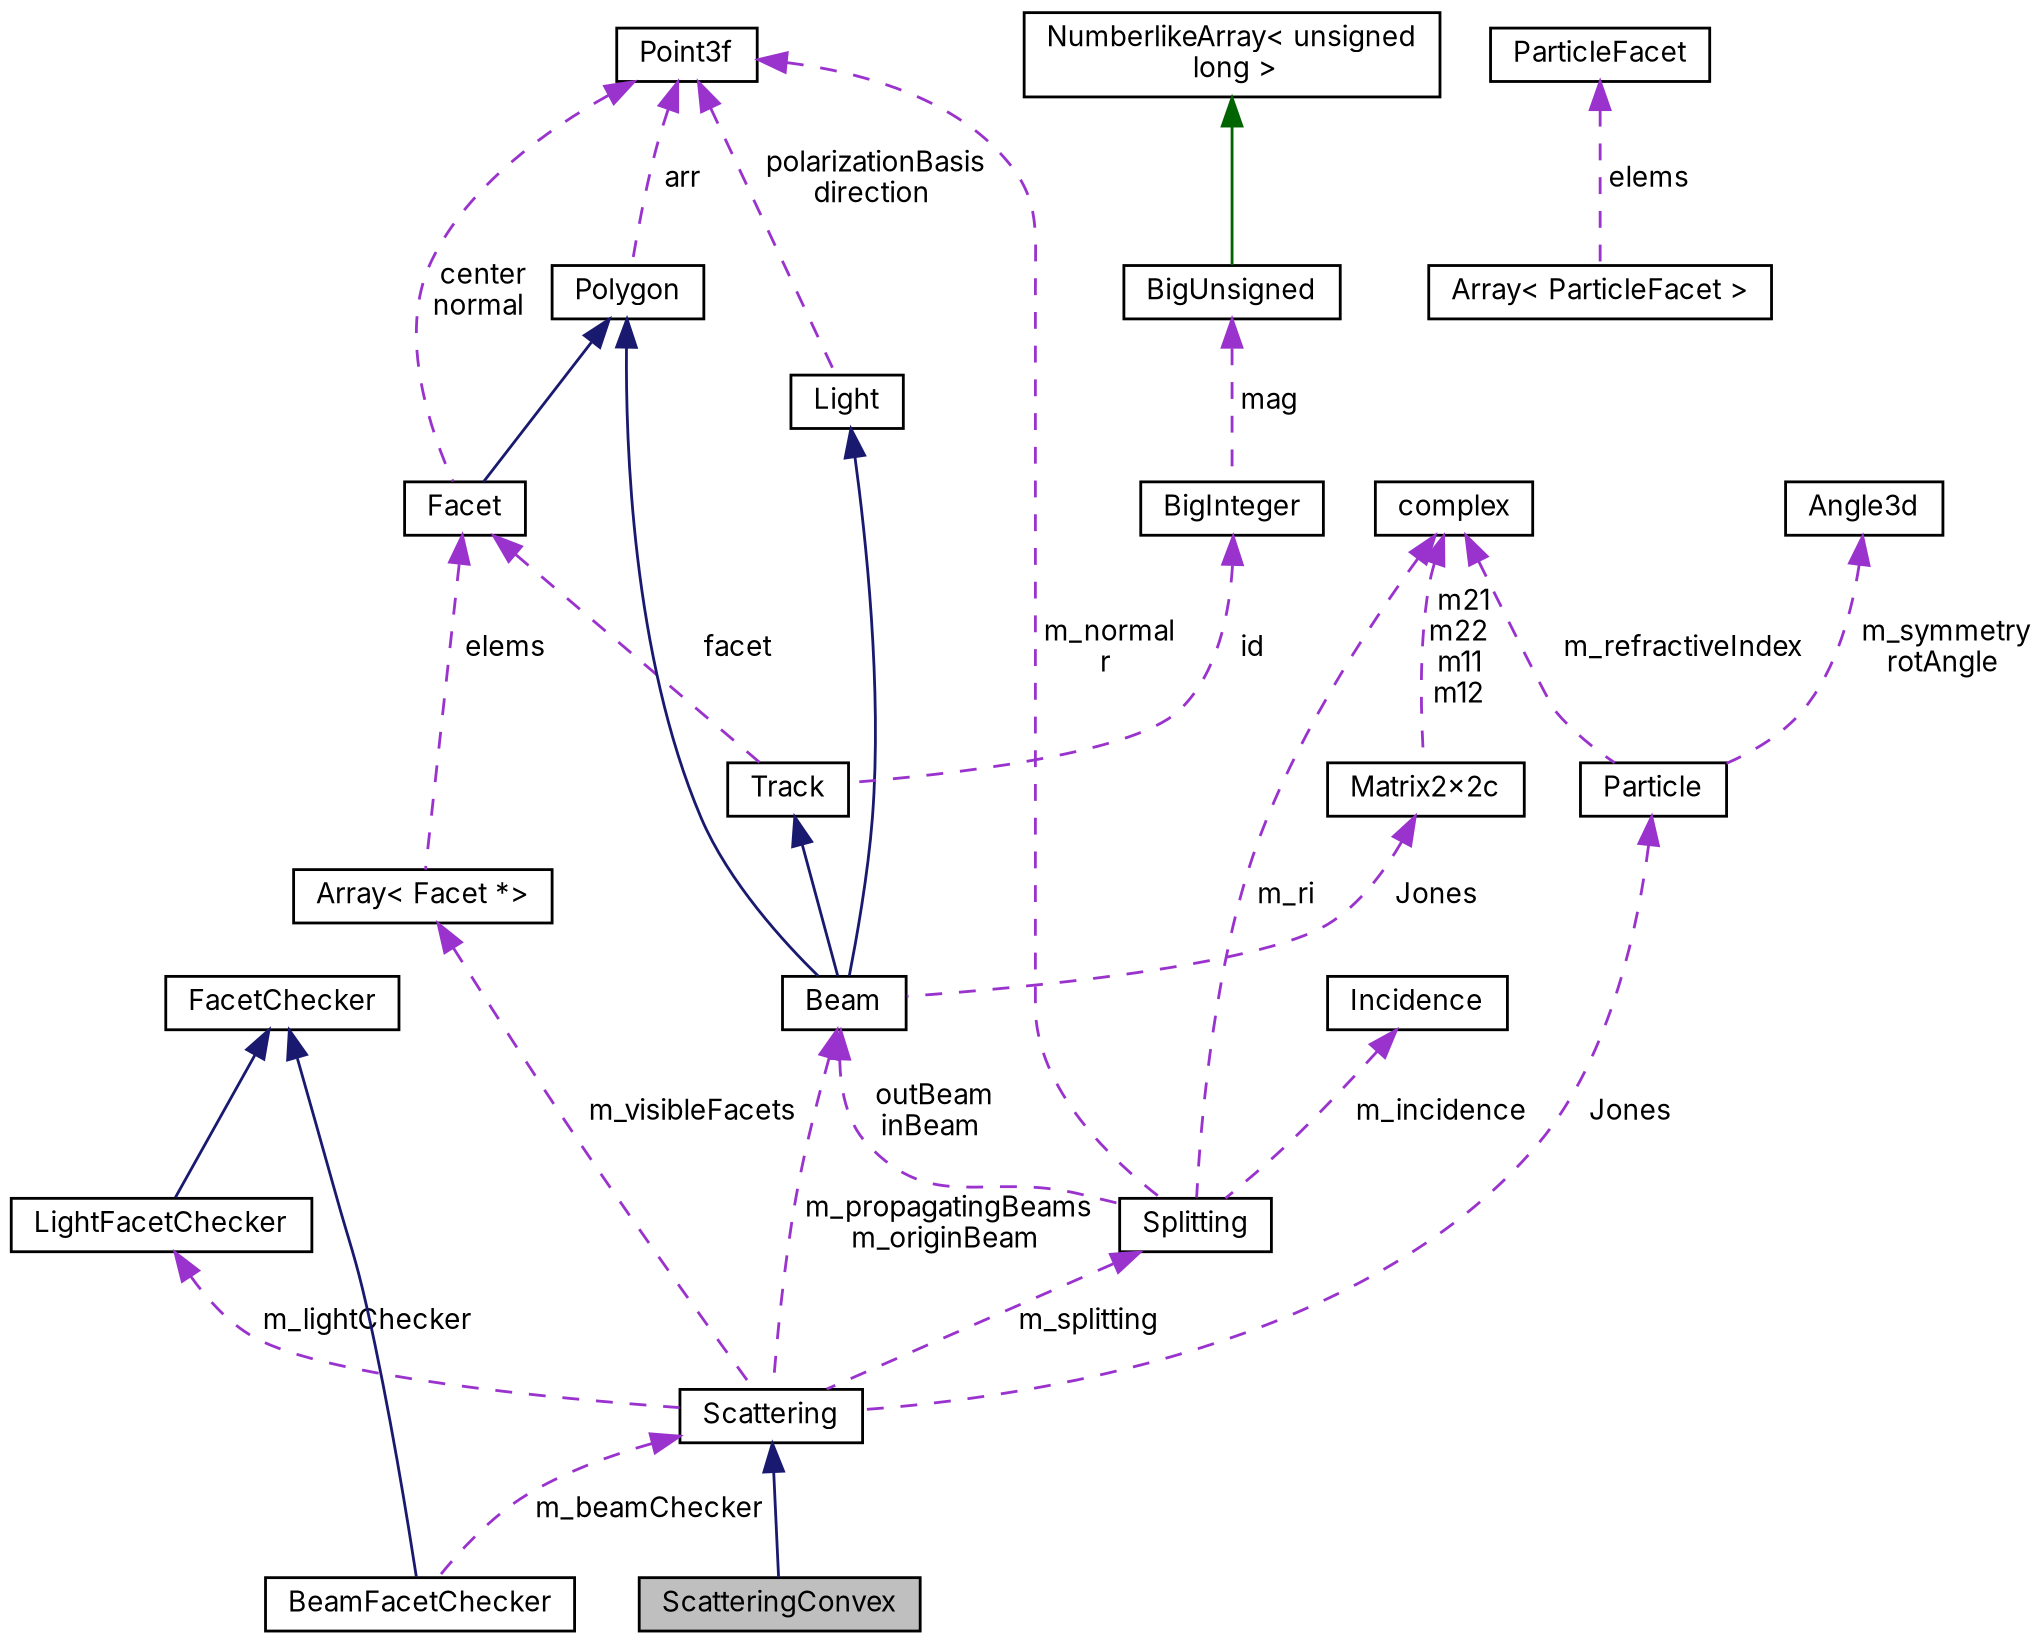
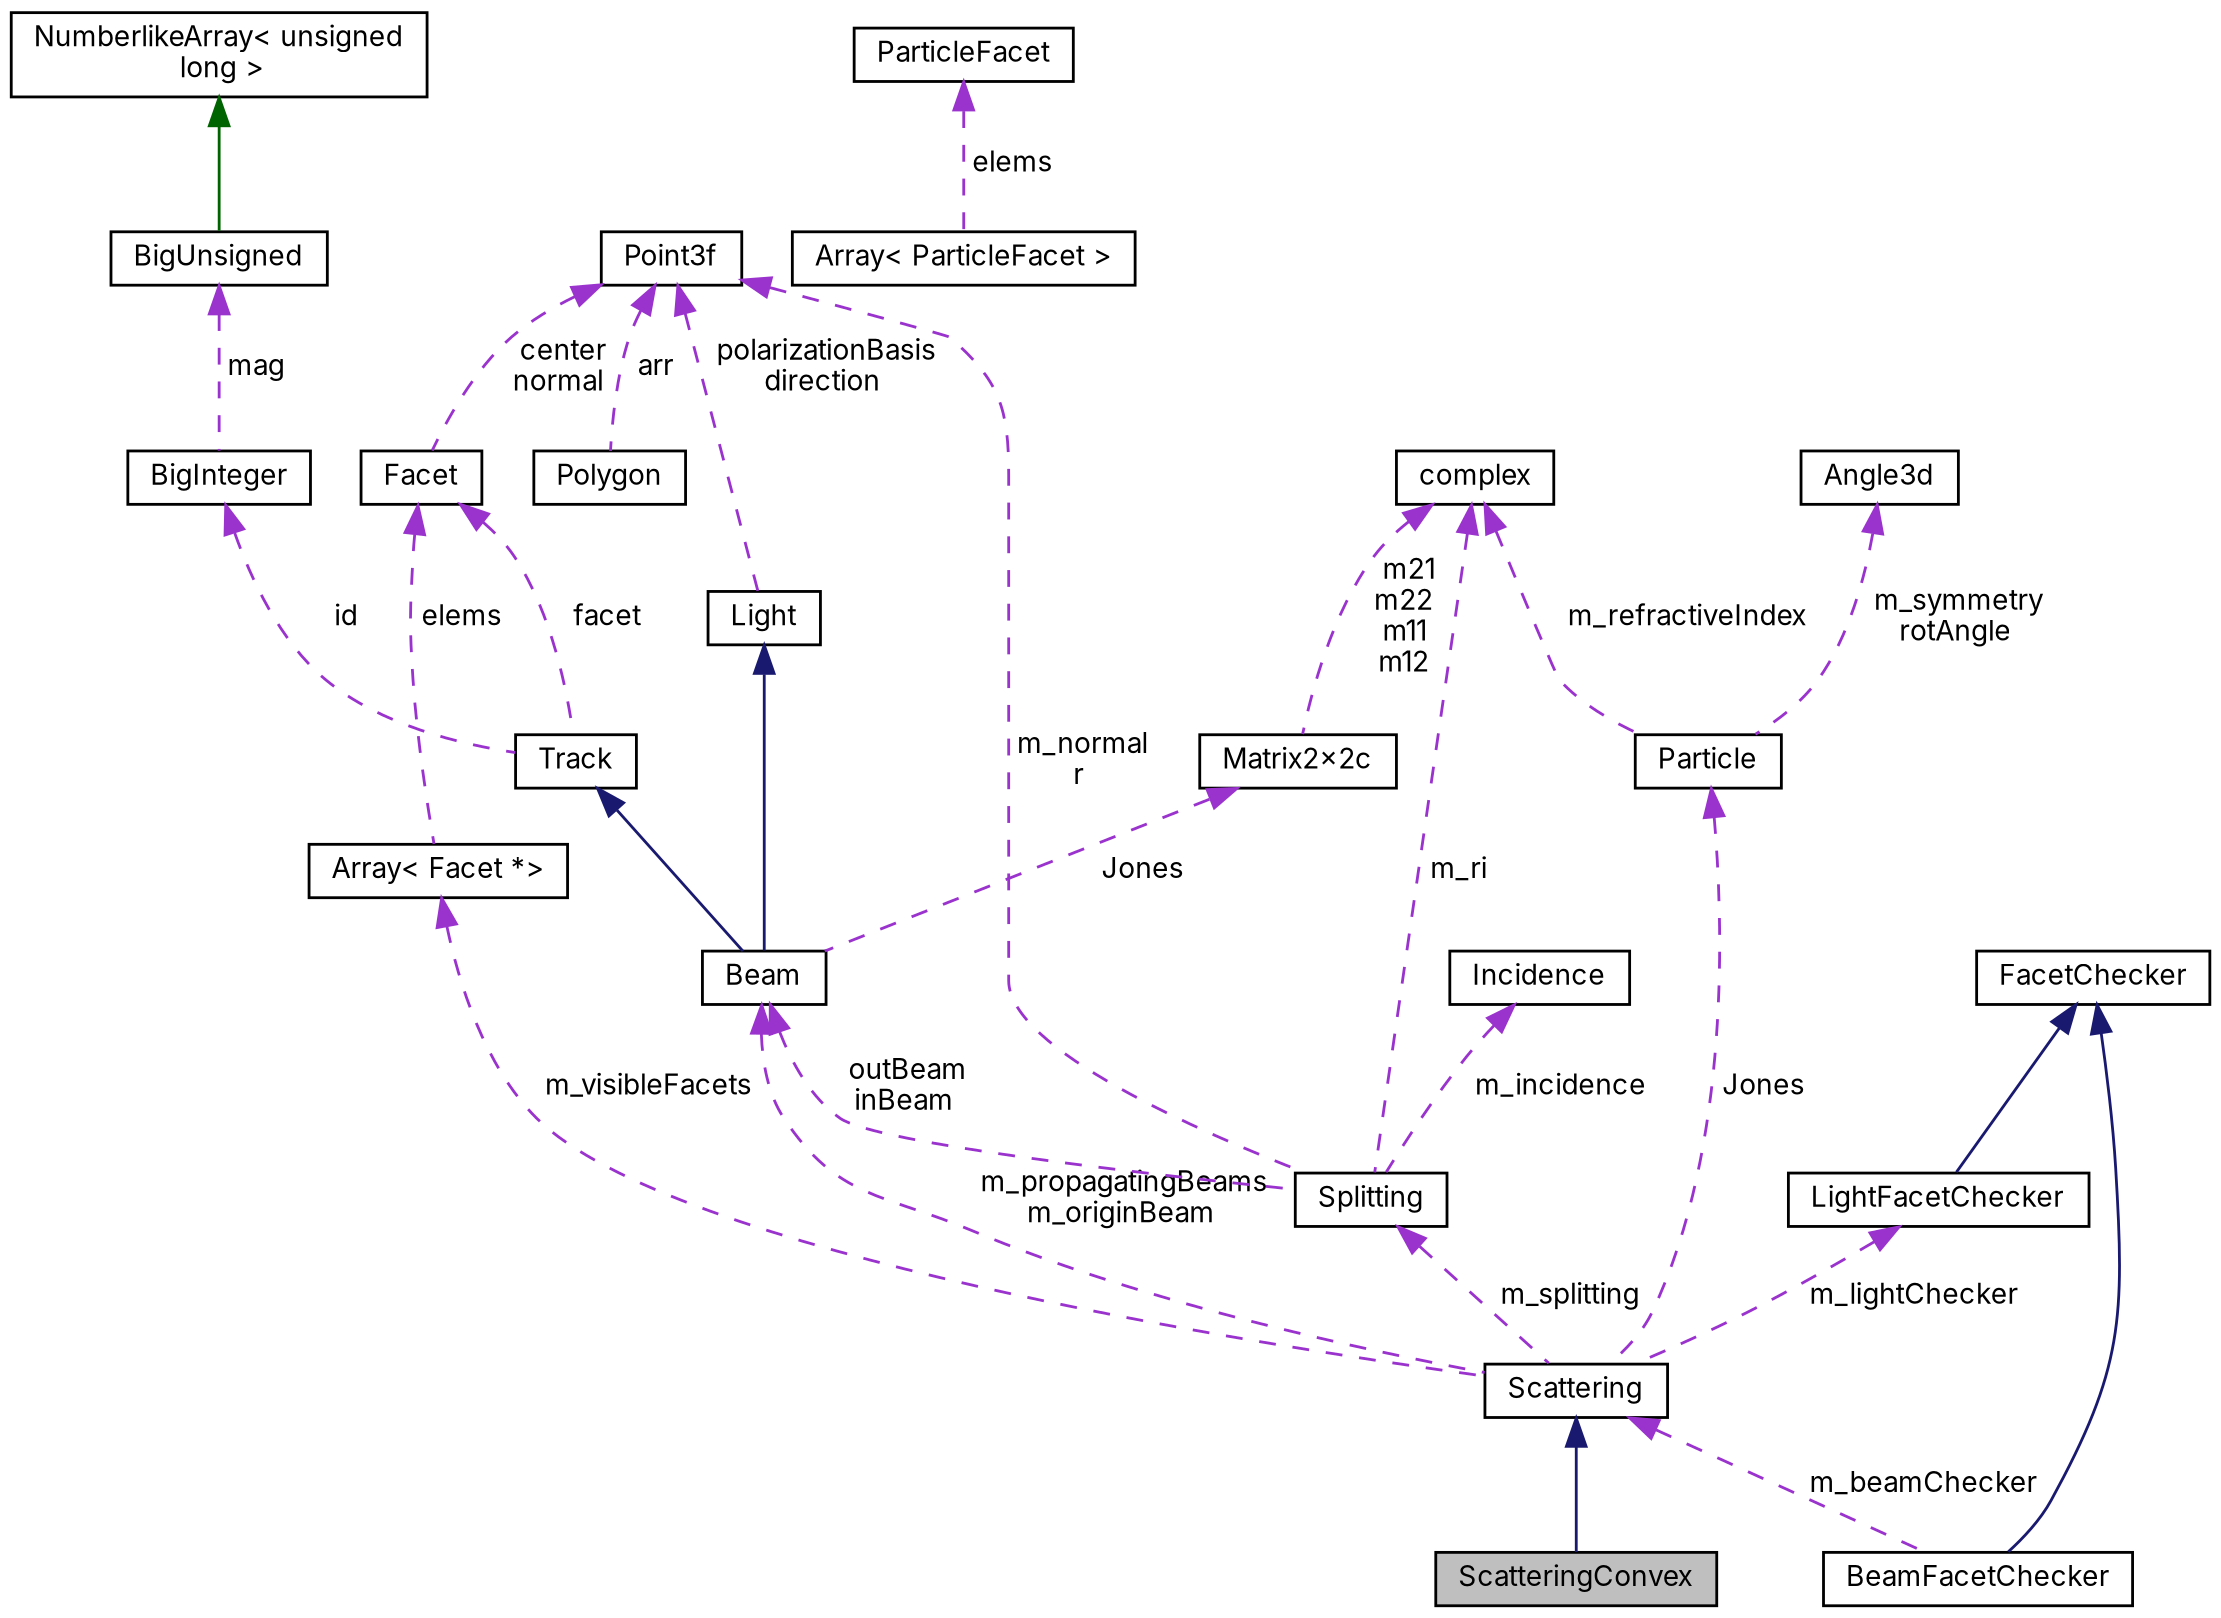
edge "Facet" -> "Polygon": removed
edge "Beam" -> "Polygon": removed
